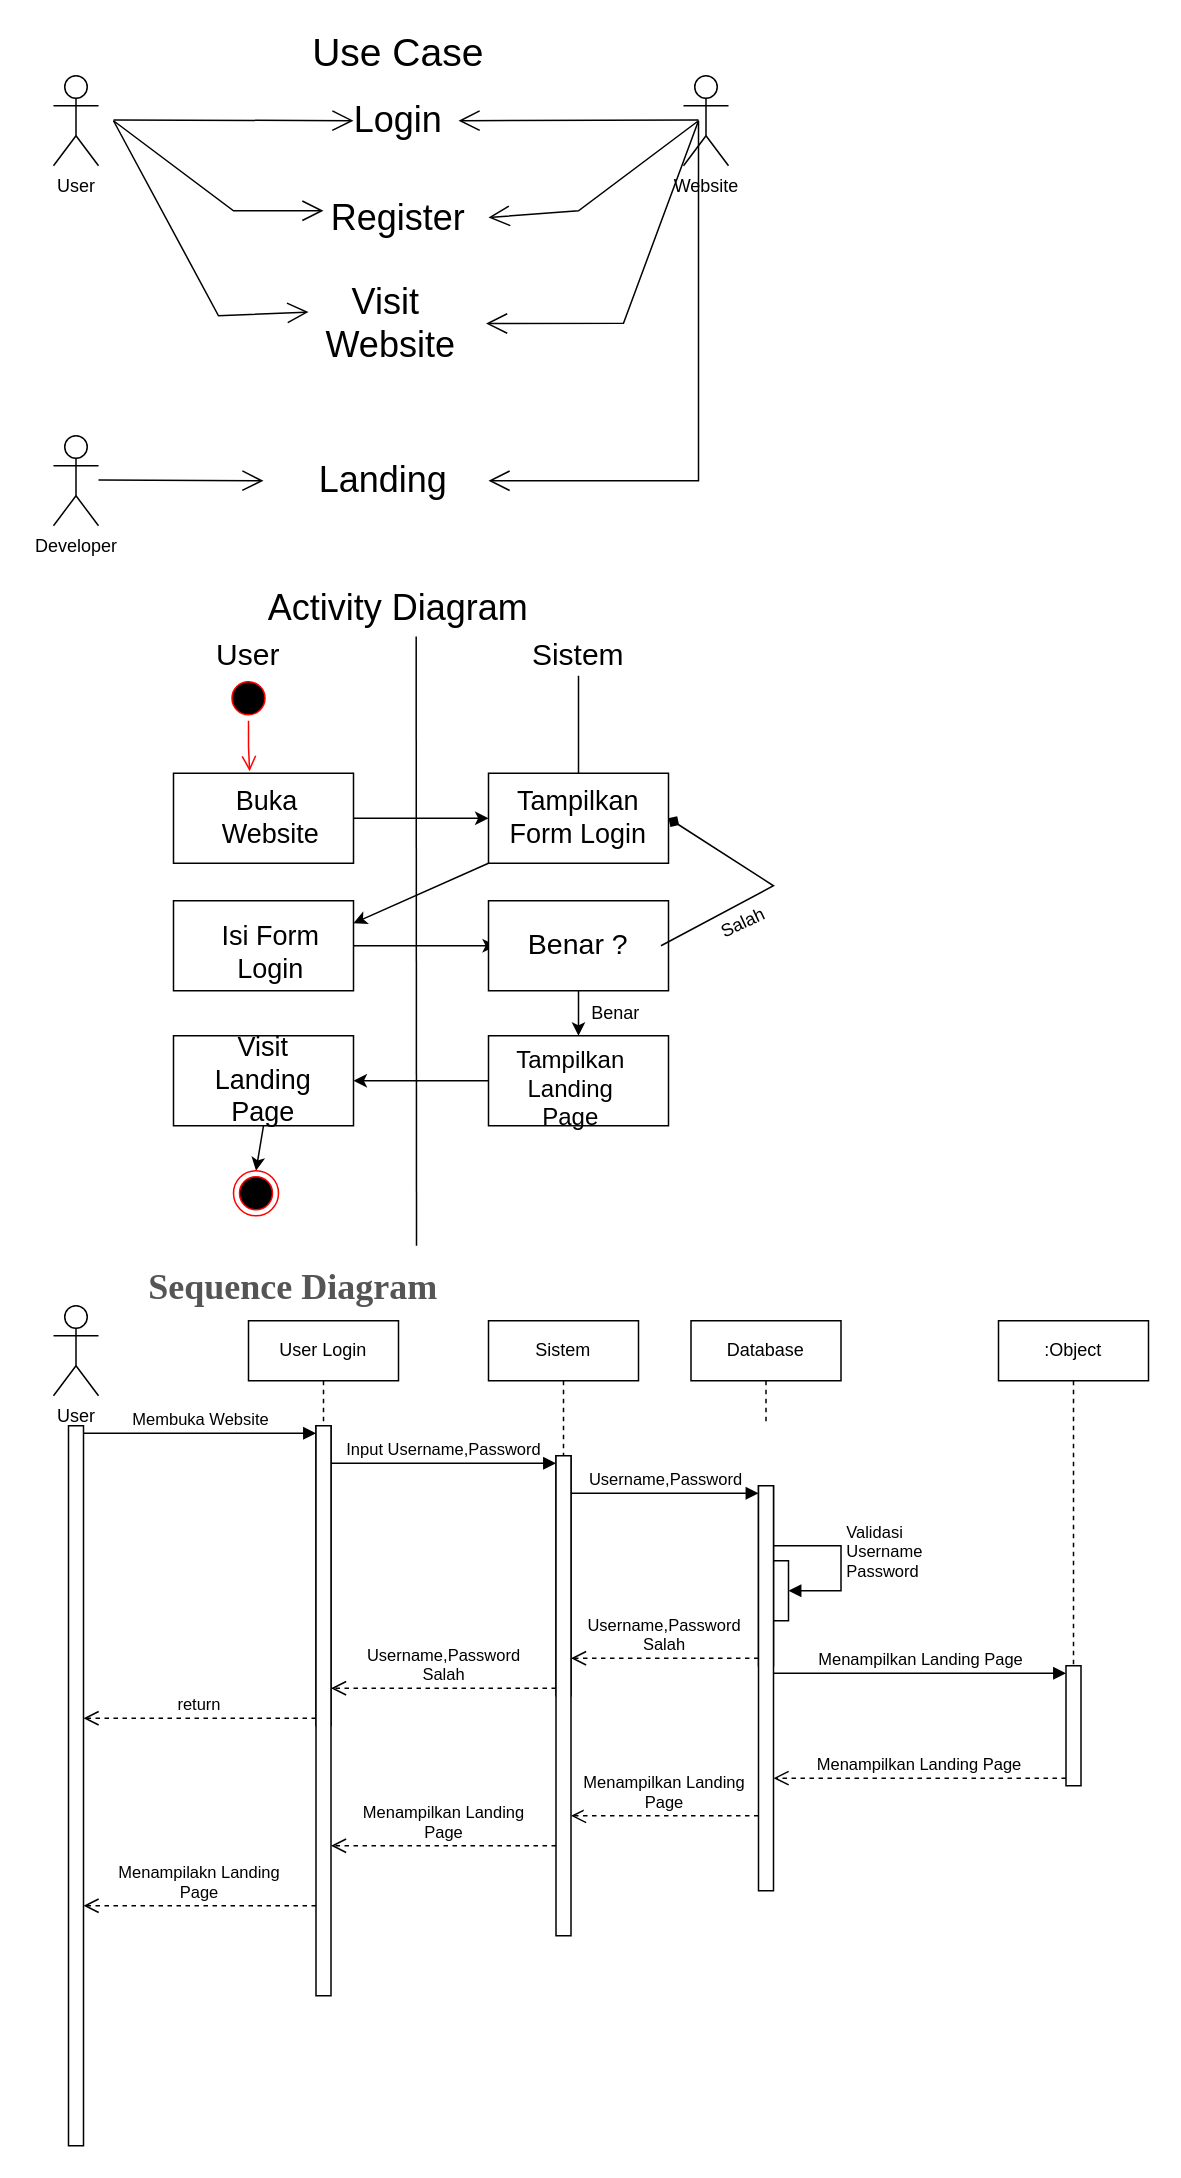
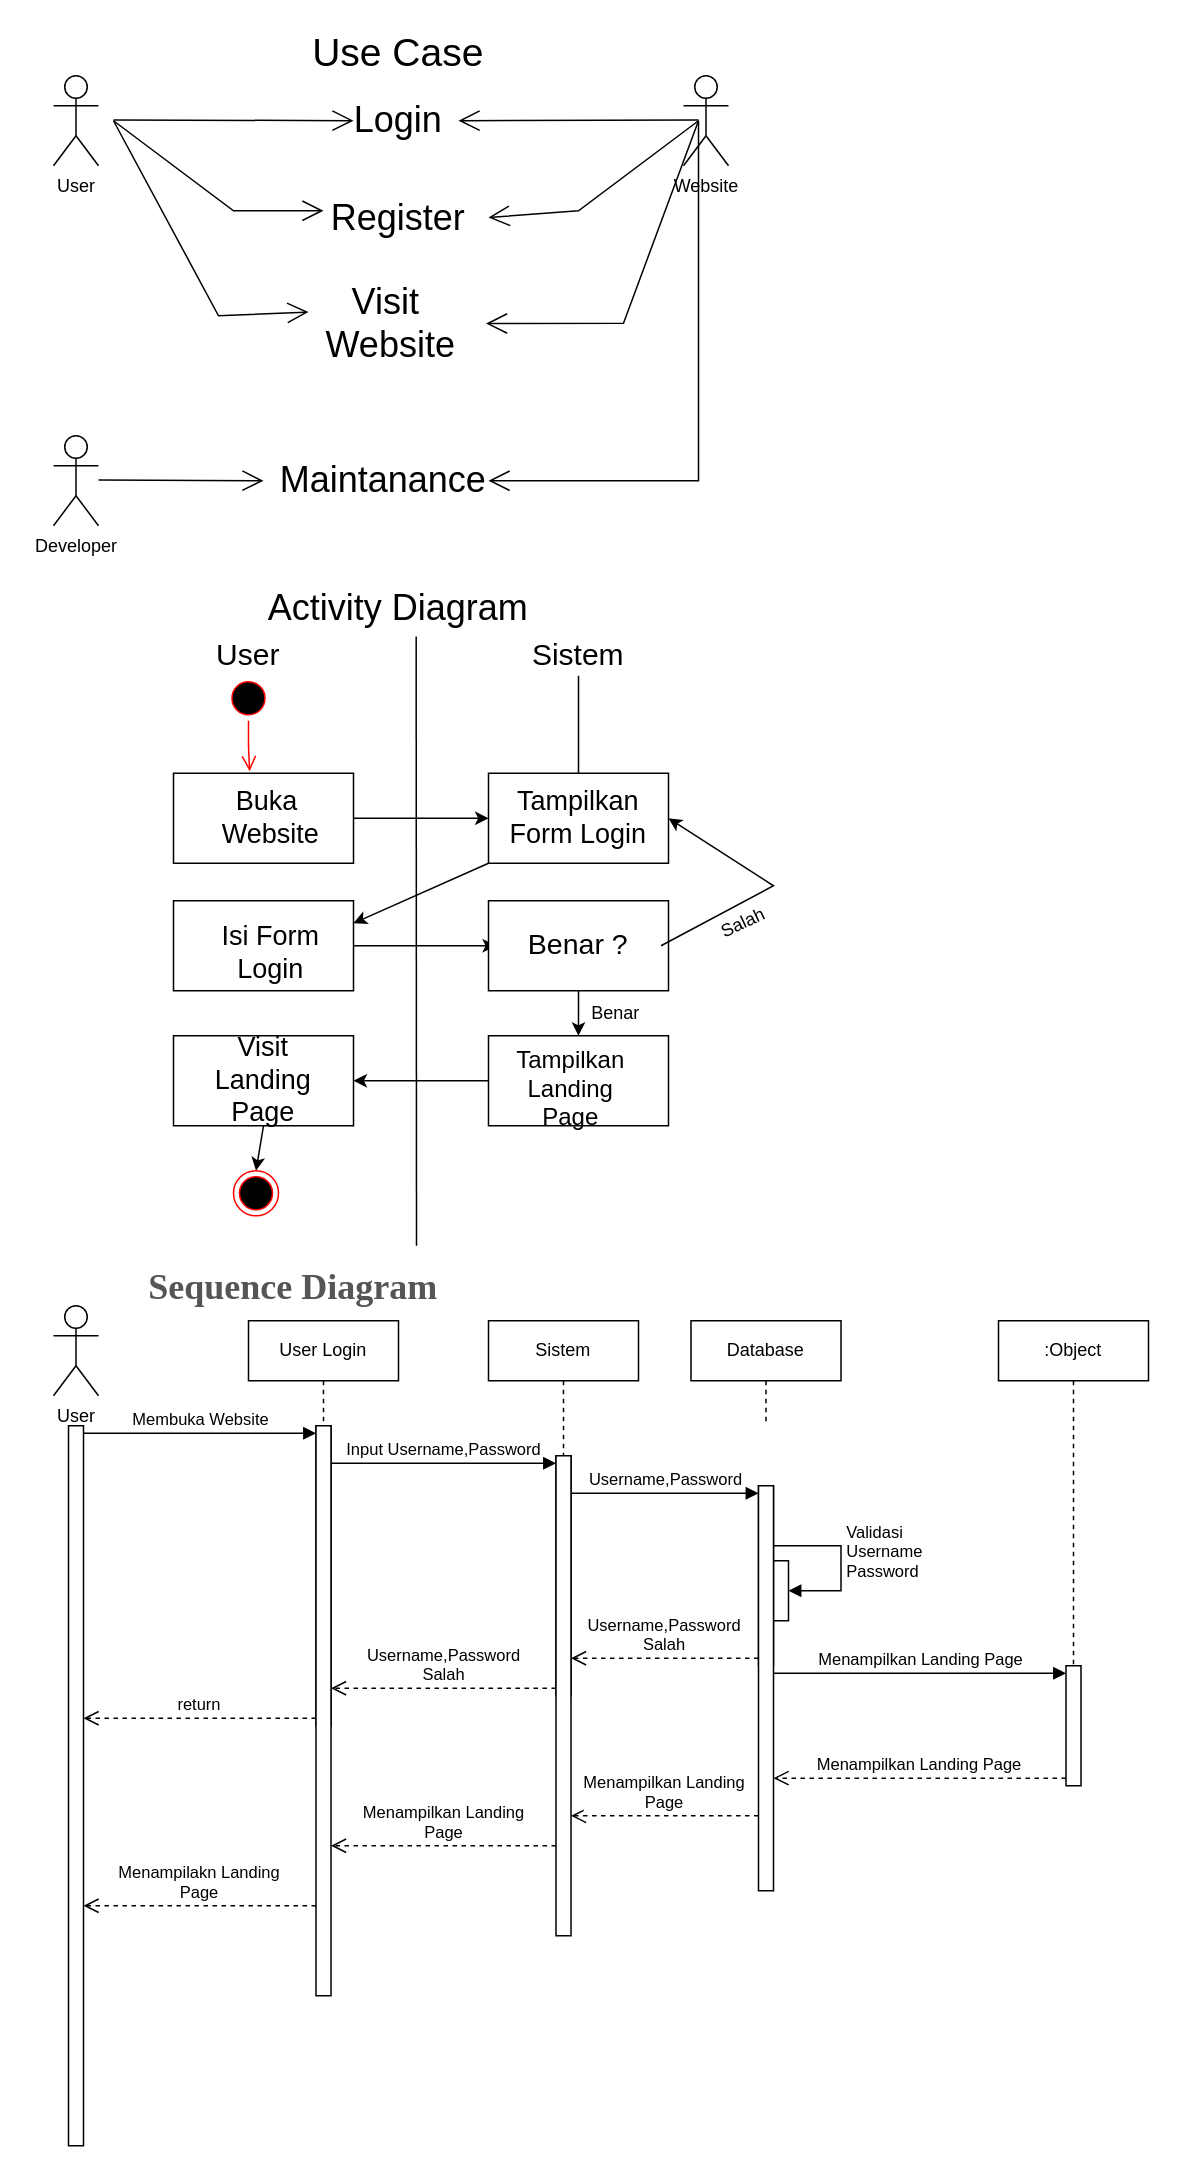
node "Landing": label "Landing" -> "Maintanance"
edge "Benar ?" -> "Tampilkan Form Login": arrowhead diamond -> classic
